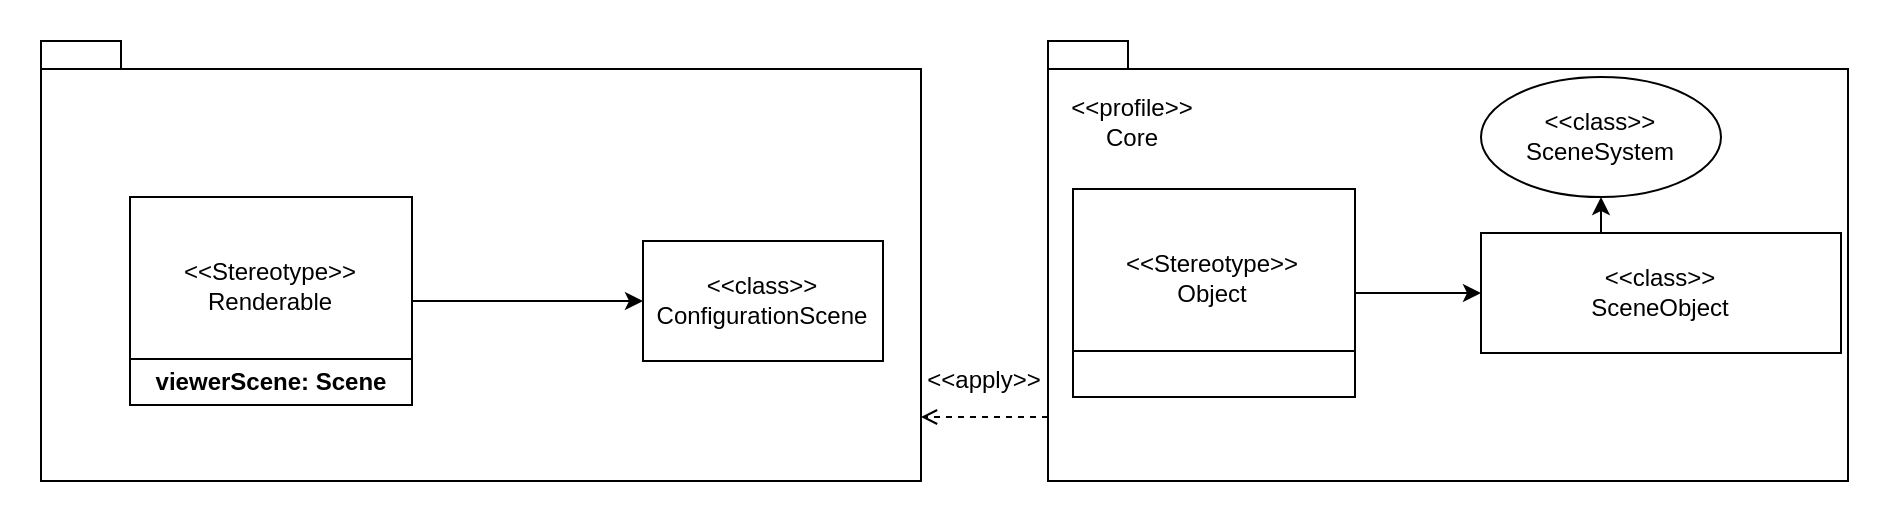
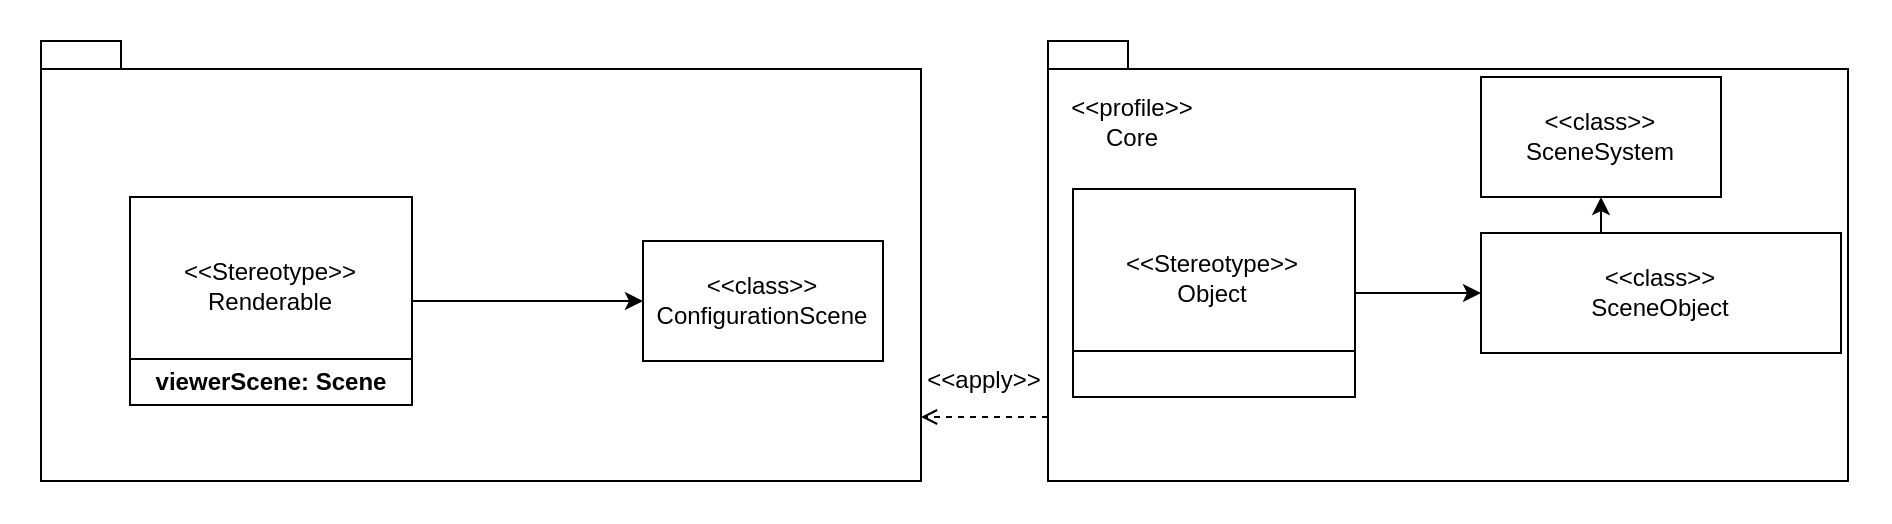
node "<<class>> SceneSystem": shape ellipse -> rectangle
